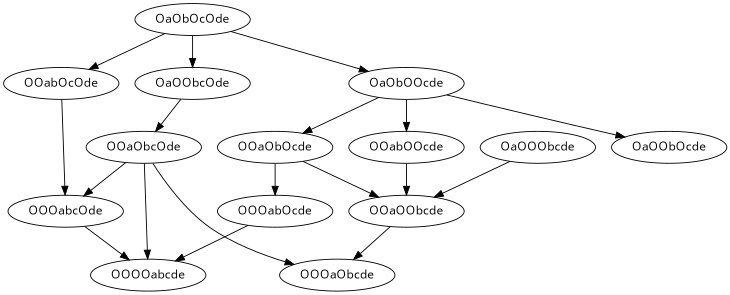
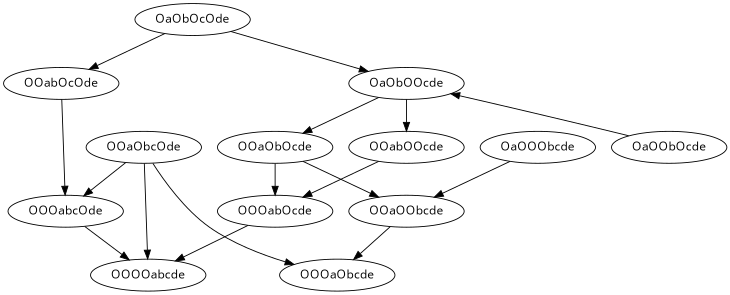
node "OaOObcOde": removed
edge "OaObOOcde" -> "OaOObOcde": reversed
edge "OOabOOcde" -> "OOaOObcde": now "OOabOOcde" -> "OOOabOcde"
